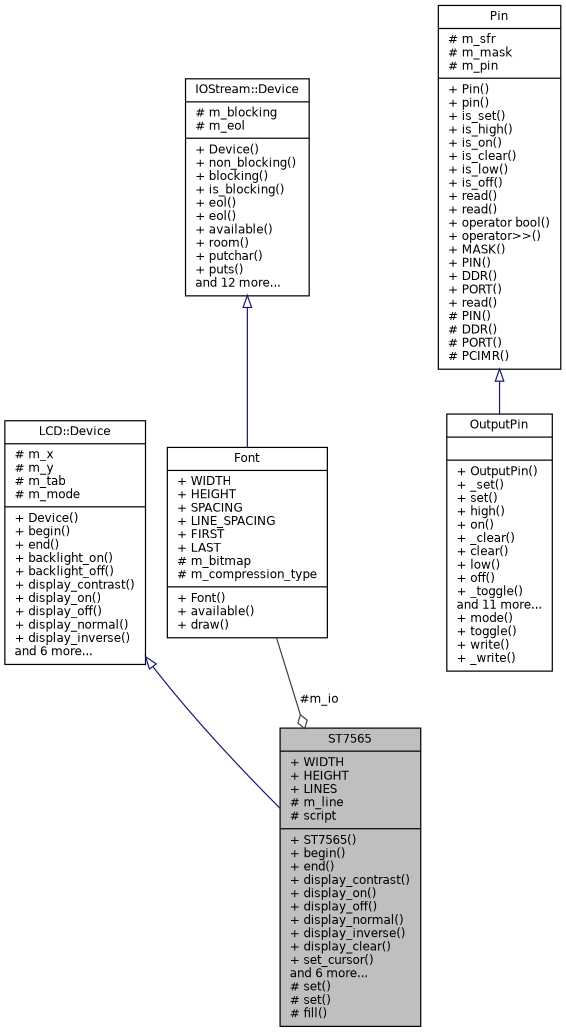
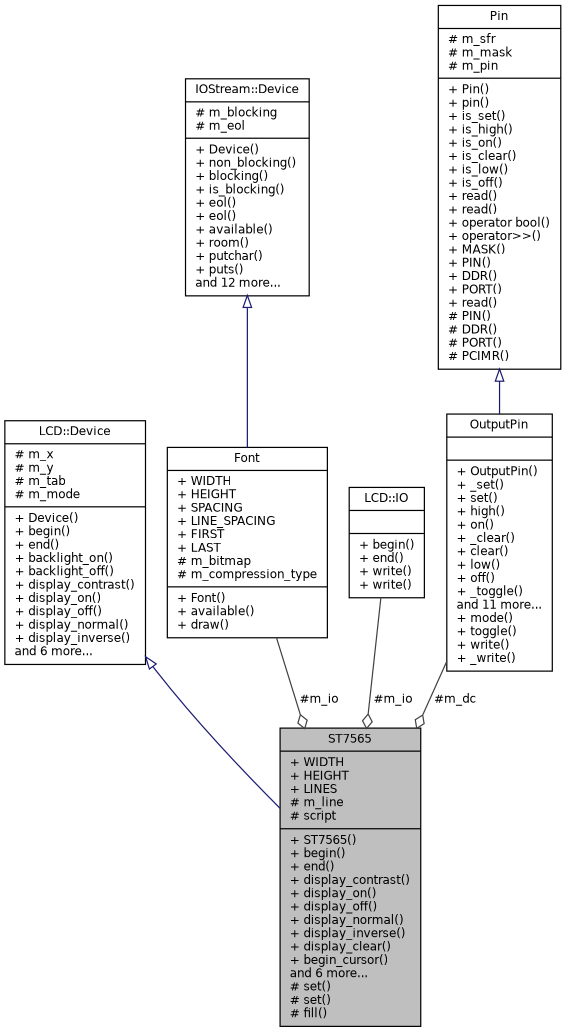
node "LCD::IO": added
edge "OutputPin" -> "ST7565": added, label "#m_dc"
node "ST7565": text "+ set_cursor()" -> "+ begin_cursor()"
